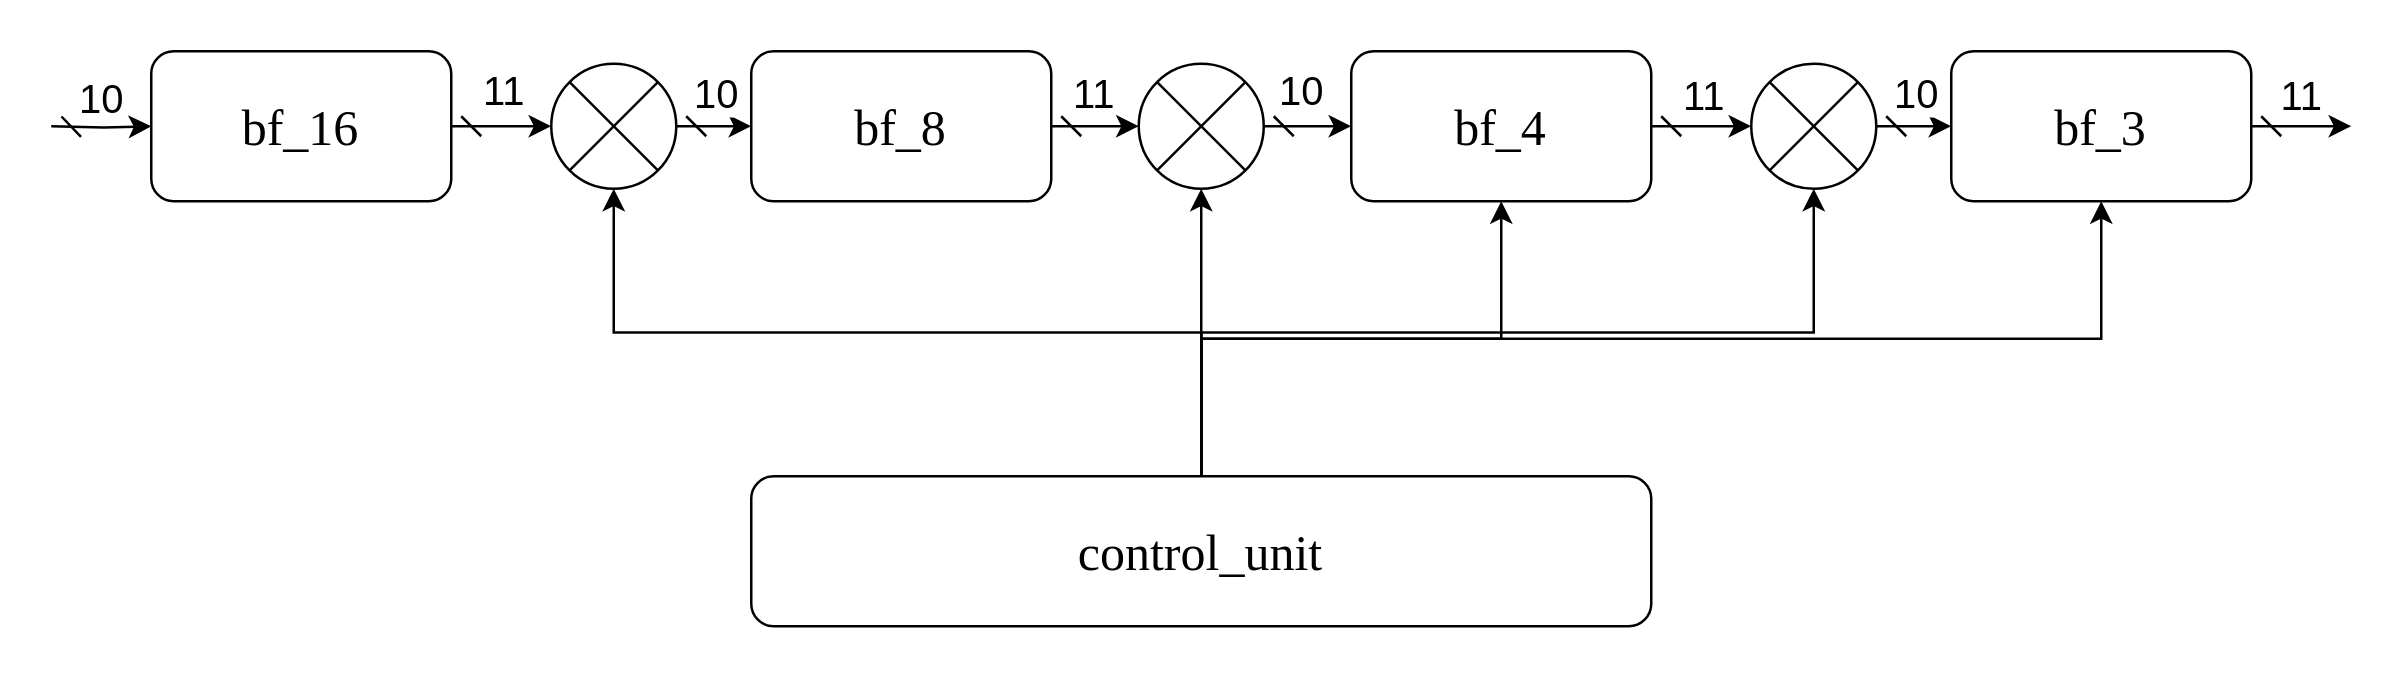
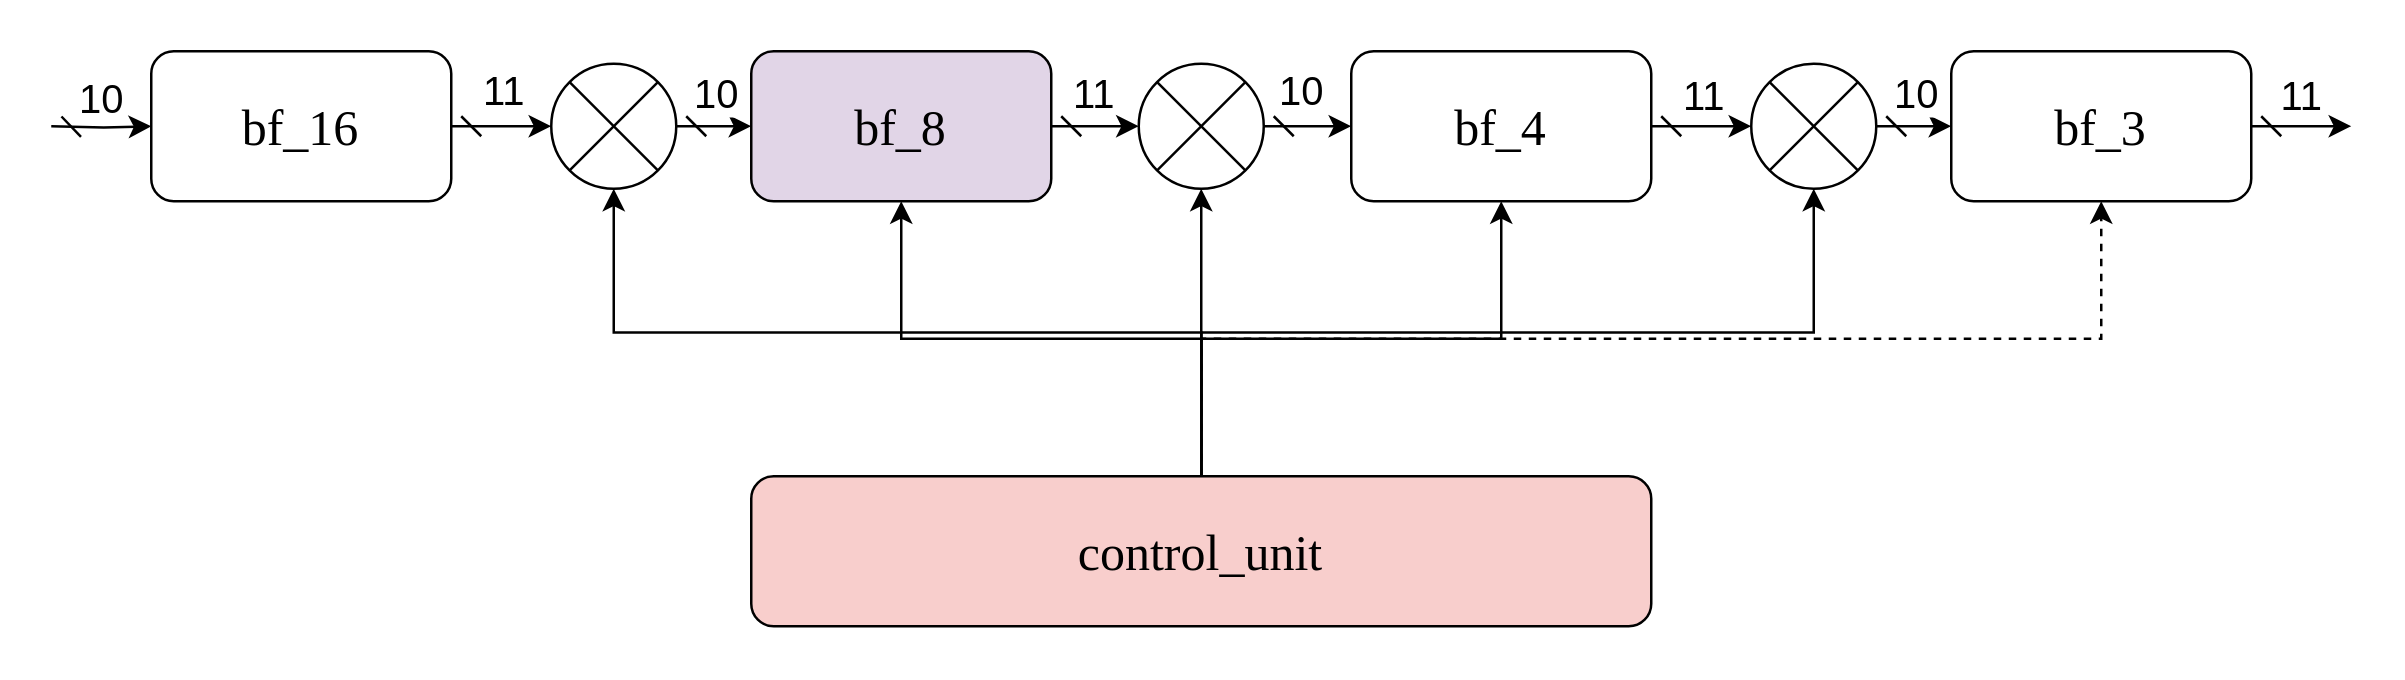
node "bf_8": fillcolor #ffffff -> #e1d5e7
edge "control_unit" -> "bf_8": added
edge "control_unit" -> "bf_3": style solid -> dashed
node "control_unit": fillcolor #ffffff -> #f8cecc
